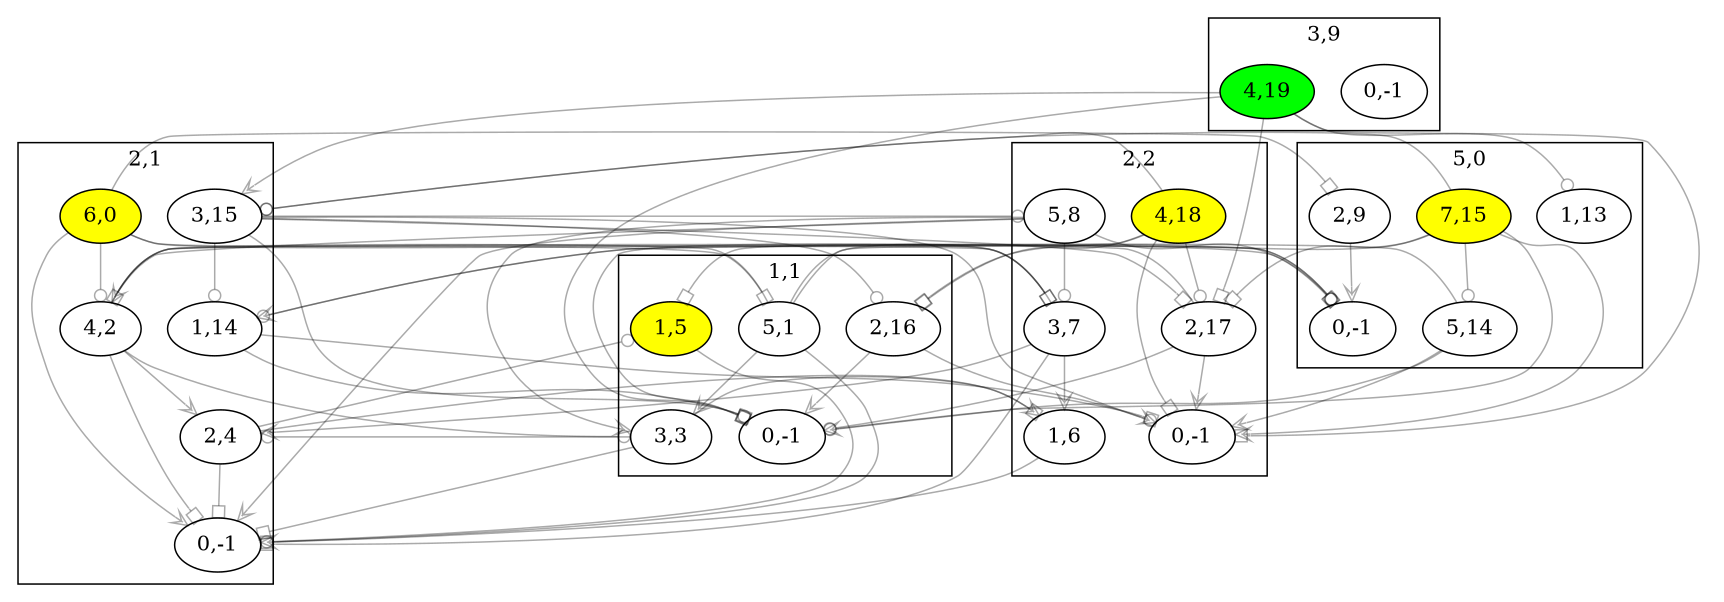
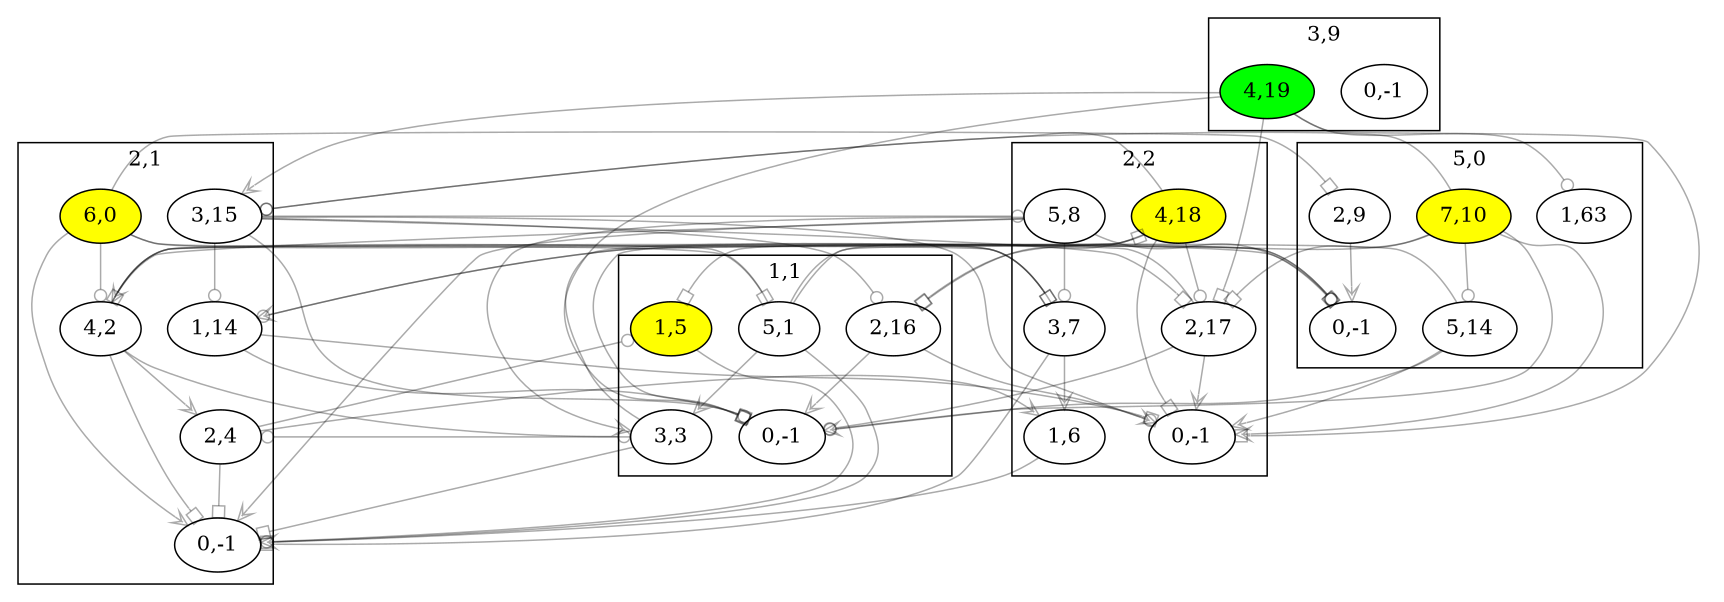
node "7,15": label "7,15" -> "7,10"
node "1,13": label "1,13" -> "1,63"
edge "3,3" -> "1,6": now "3,3" -> "4,18"
edge "3,7" -> "2,4": removed
